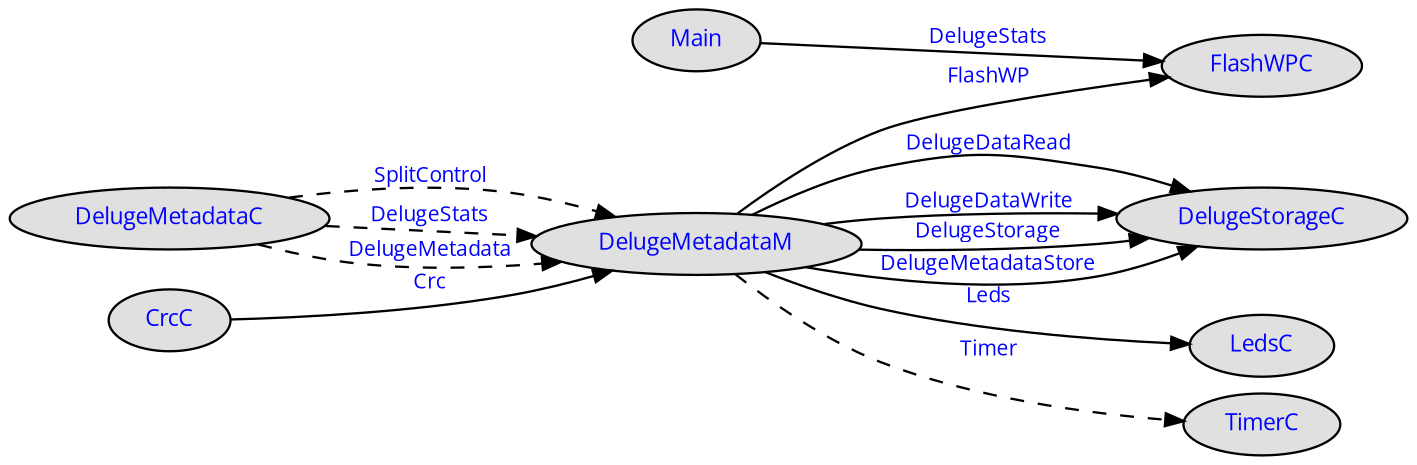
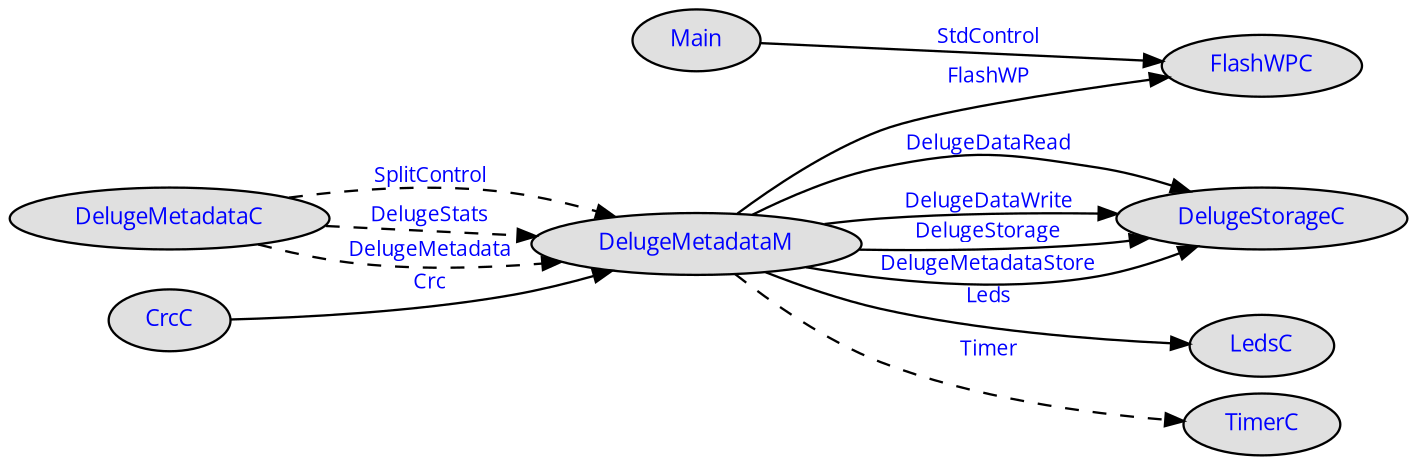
edge "Main" -> "FlashWPC": label "DelugeStats" -> "StdControl"
